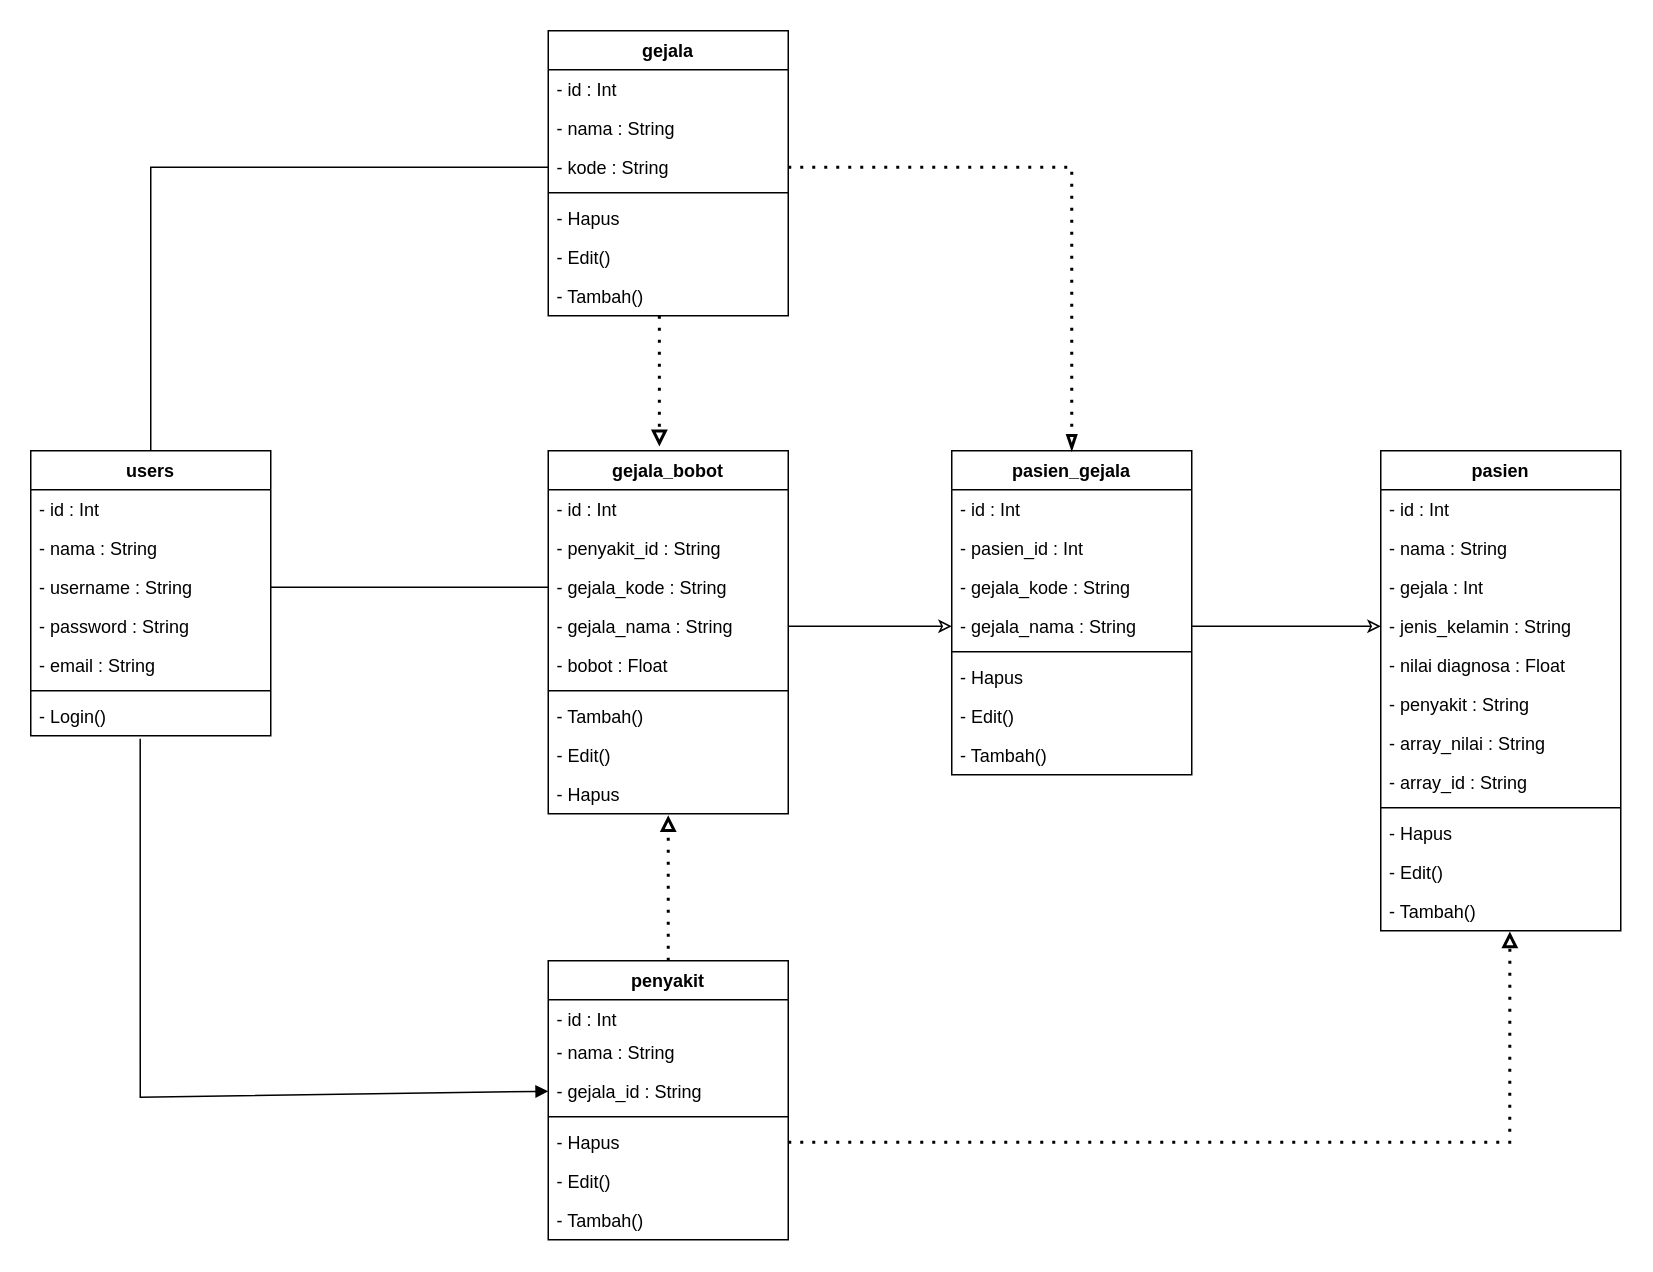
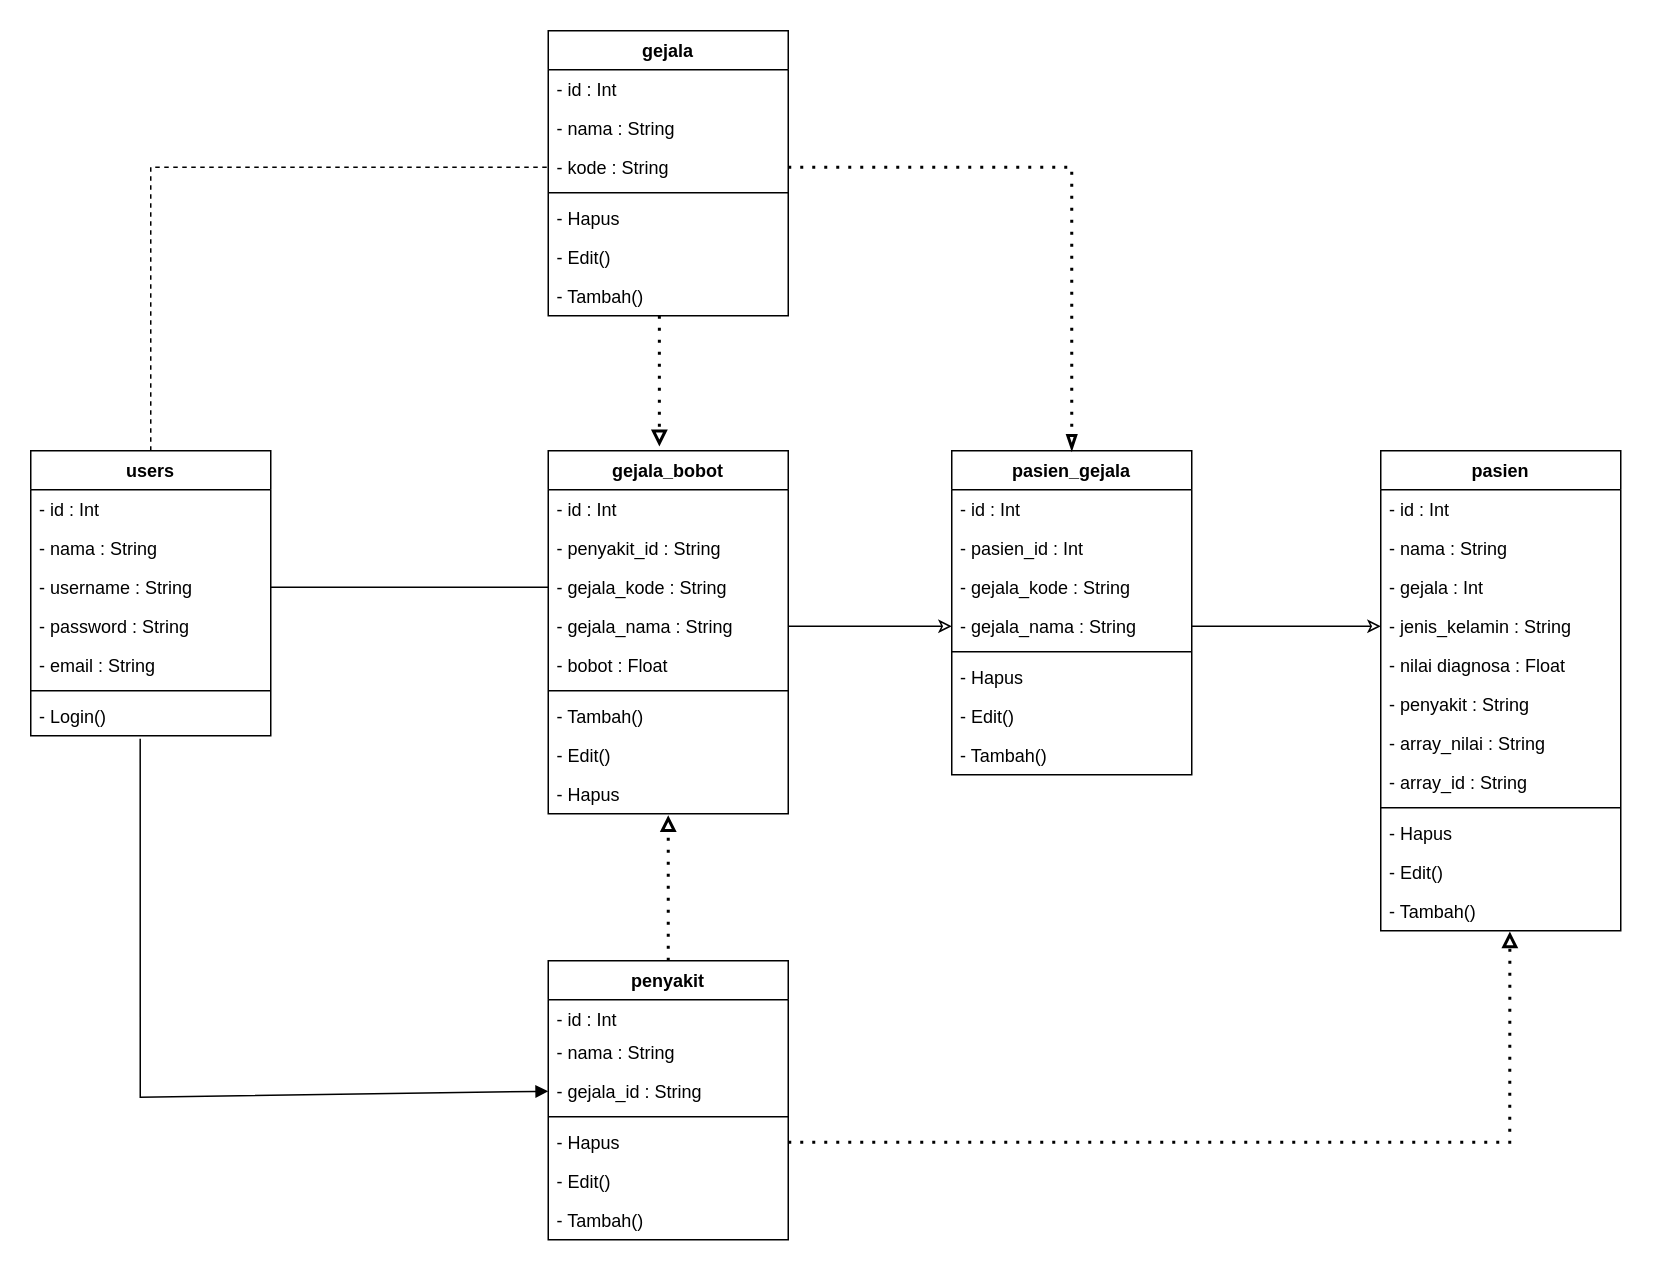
edge "- kode : String" -- "users": style solid -> dashed
